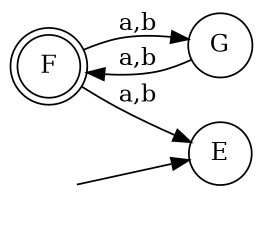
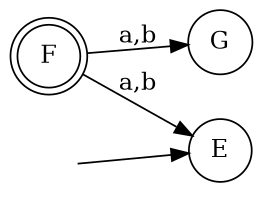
edge "G" -> "F": removed, label "a,b"
